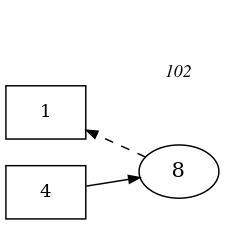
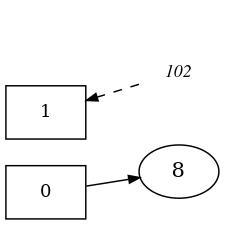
edge "8" -> "1": now "102" -> "1"
node "4": label "4" -> "0"
